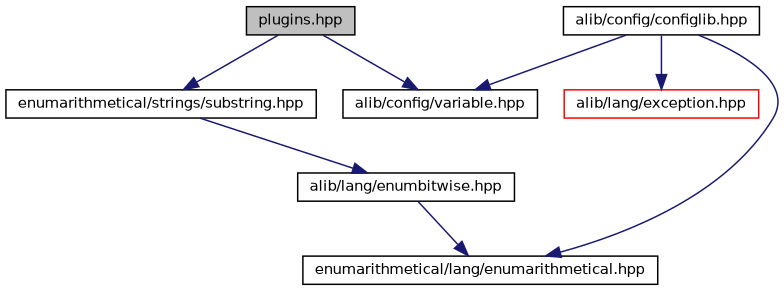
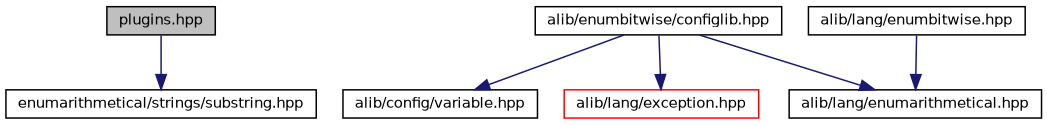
node "alib/config/configlib.hpp": label "alib/config/configlib.hpp" -> "alib/enumbitwise/configlib.hpp"
edge "plugins.hpp" -> "alib/config/variable.hpp": removed
edge "enumarithmetical/strings/substring.hpp" -> "alib/lang/enumbitwise.hpp": removed
node "enumarithmetical/lang/enumarithmetical.hpp": label "enumarithmetical/lang/enumarithmetical.hpp" -> "alib/lang/enumarithmetical.hpp"
